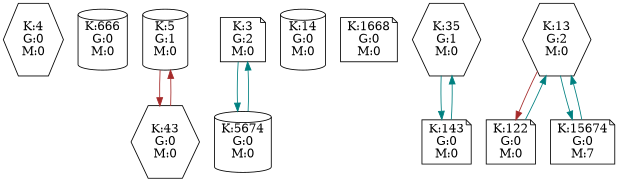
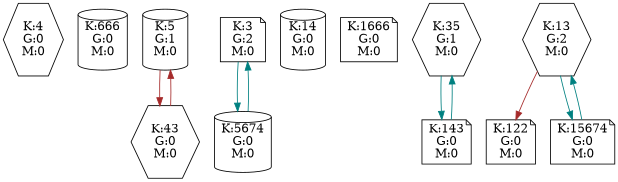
node "K:1668 G:0 M:0": label "K:1668 G:0 M:0" -> "K:1666 G:0 M:0"
edge "K:122 G:0 M:0" -> "K:13 G:2 M:0": removed
node "K:15674 G:0 M:7": label "K:15674 G:0 M:7" -> "K:15674 G:0 M:0"
